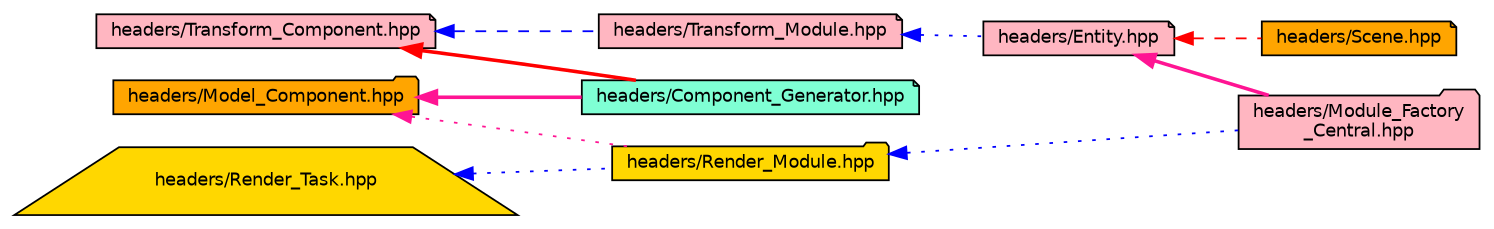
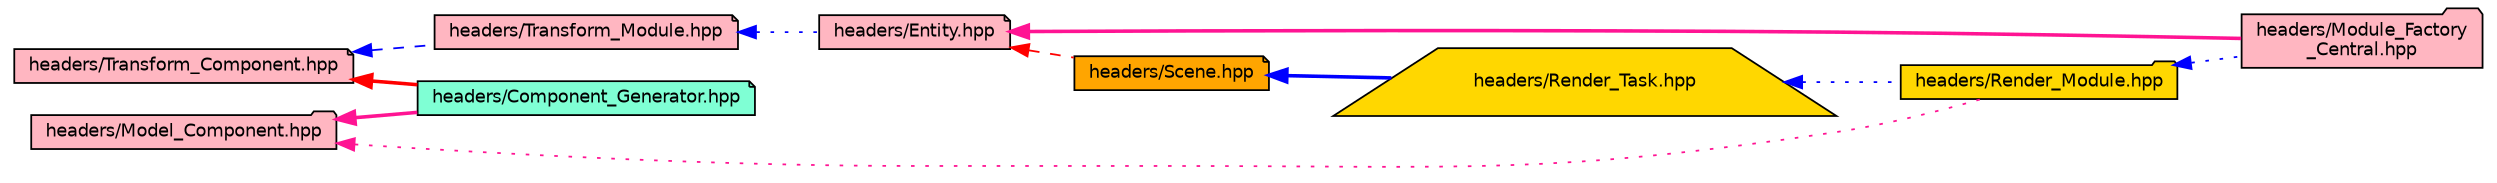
edge "headers/Render_Task.hpp" -> "headers/Scene.hpp": added
node "headers/Model_Component.hpp": fillcolor orange -> lightpink
